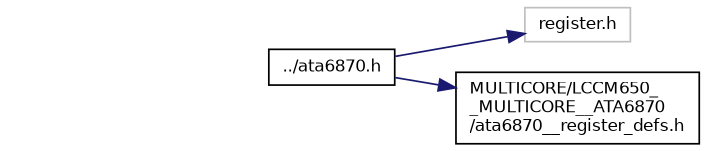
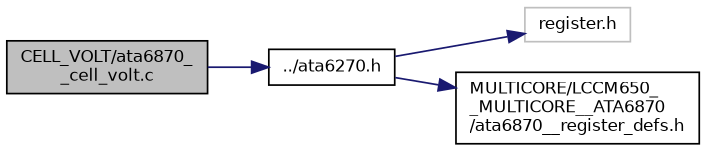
node "CELL_VOLT/ata6870_ _cell_volt.c": added
node "../ata6870.h": label "../ata6870.h" -> "../ata6270.h"
